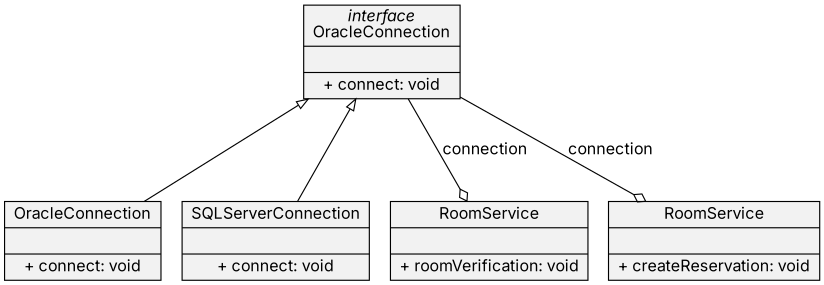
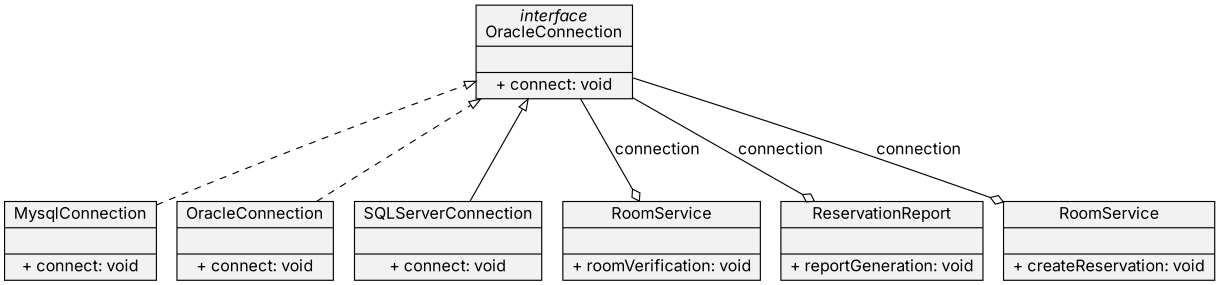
edge "interface" -- "OracleConnection": style solid -> dashed
node "MysqlConnection": added
node "ReservationReport": added
